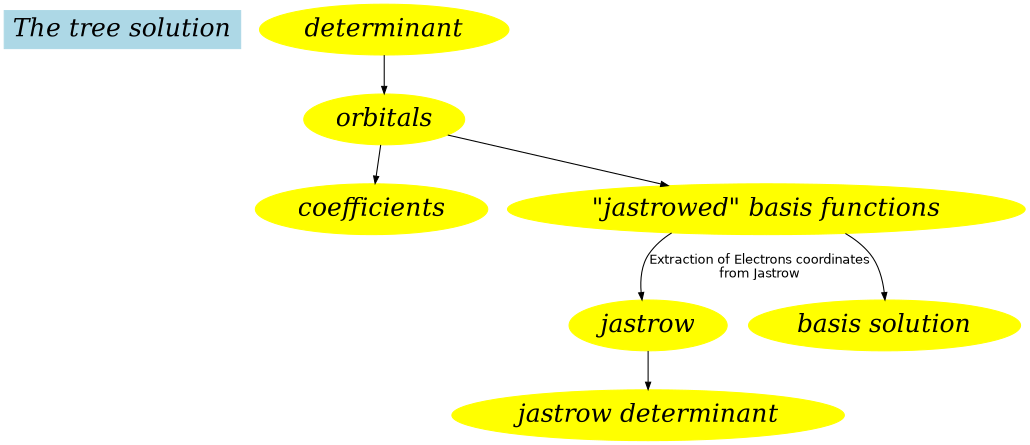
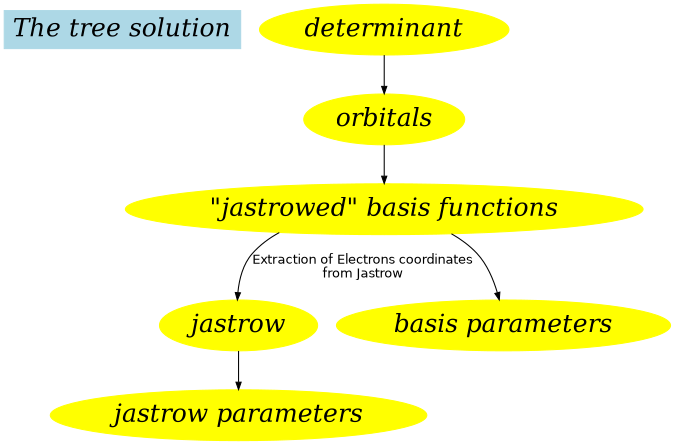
node "coefficients": removed
node "basis solution": label "basis solution" -> "basis parameters"
node "jastrow determinant": label "jastrow determinant" -> "jastrow parameters"
